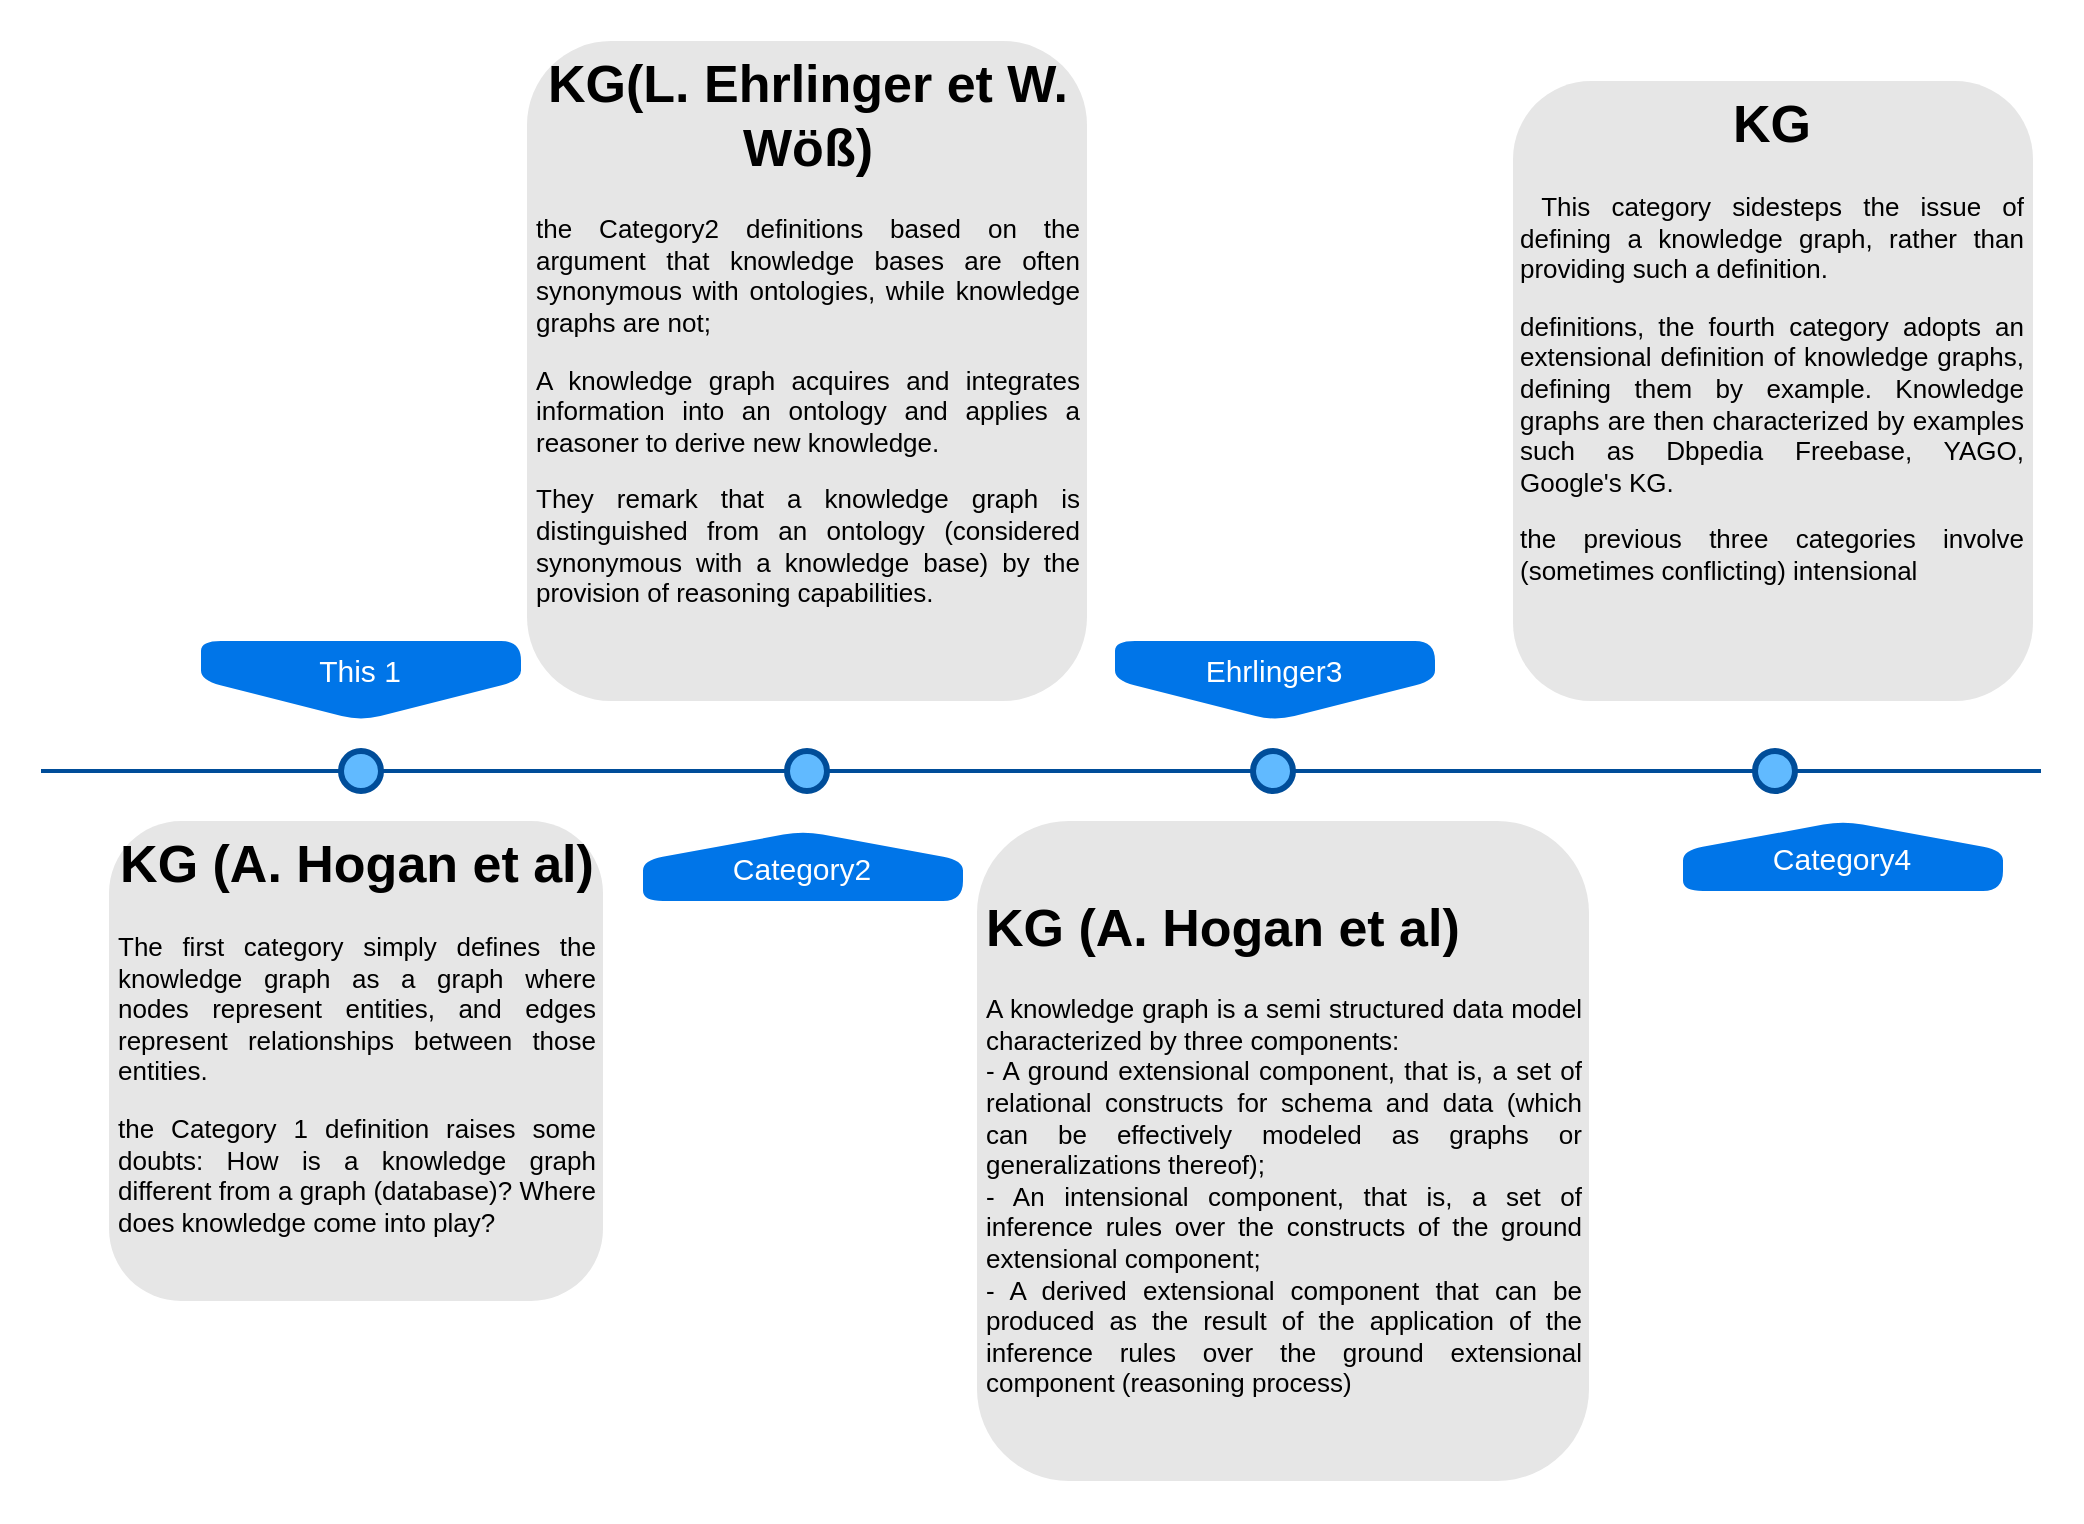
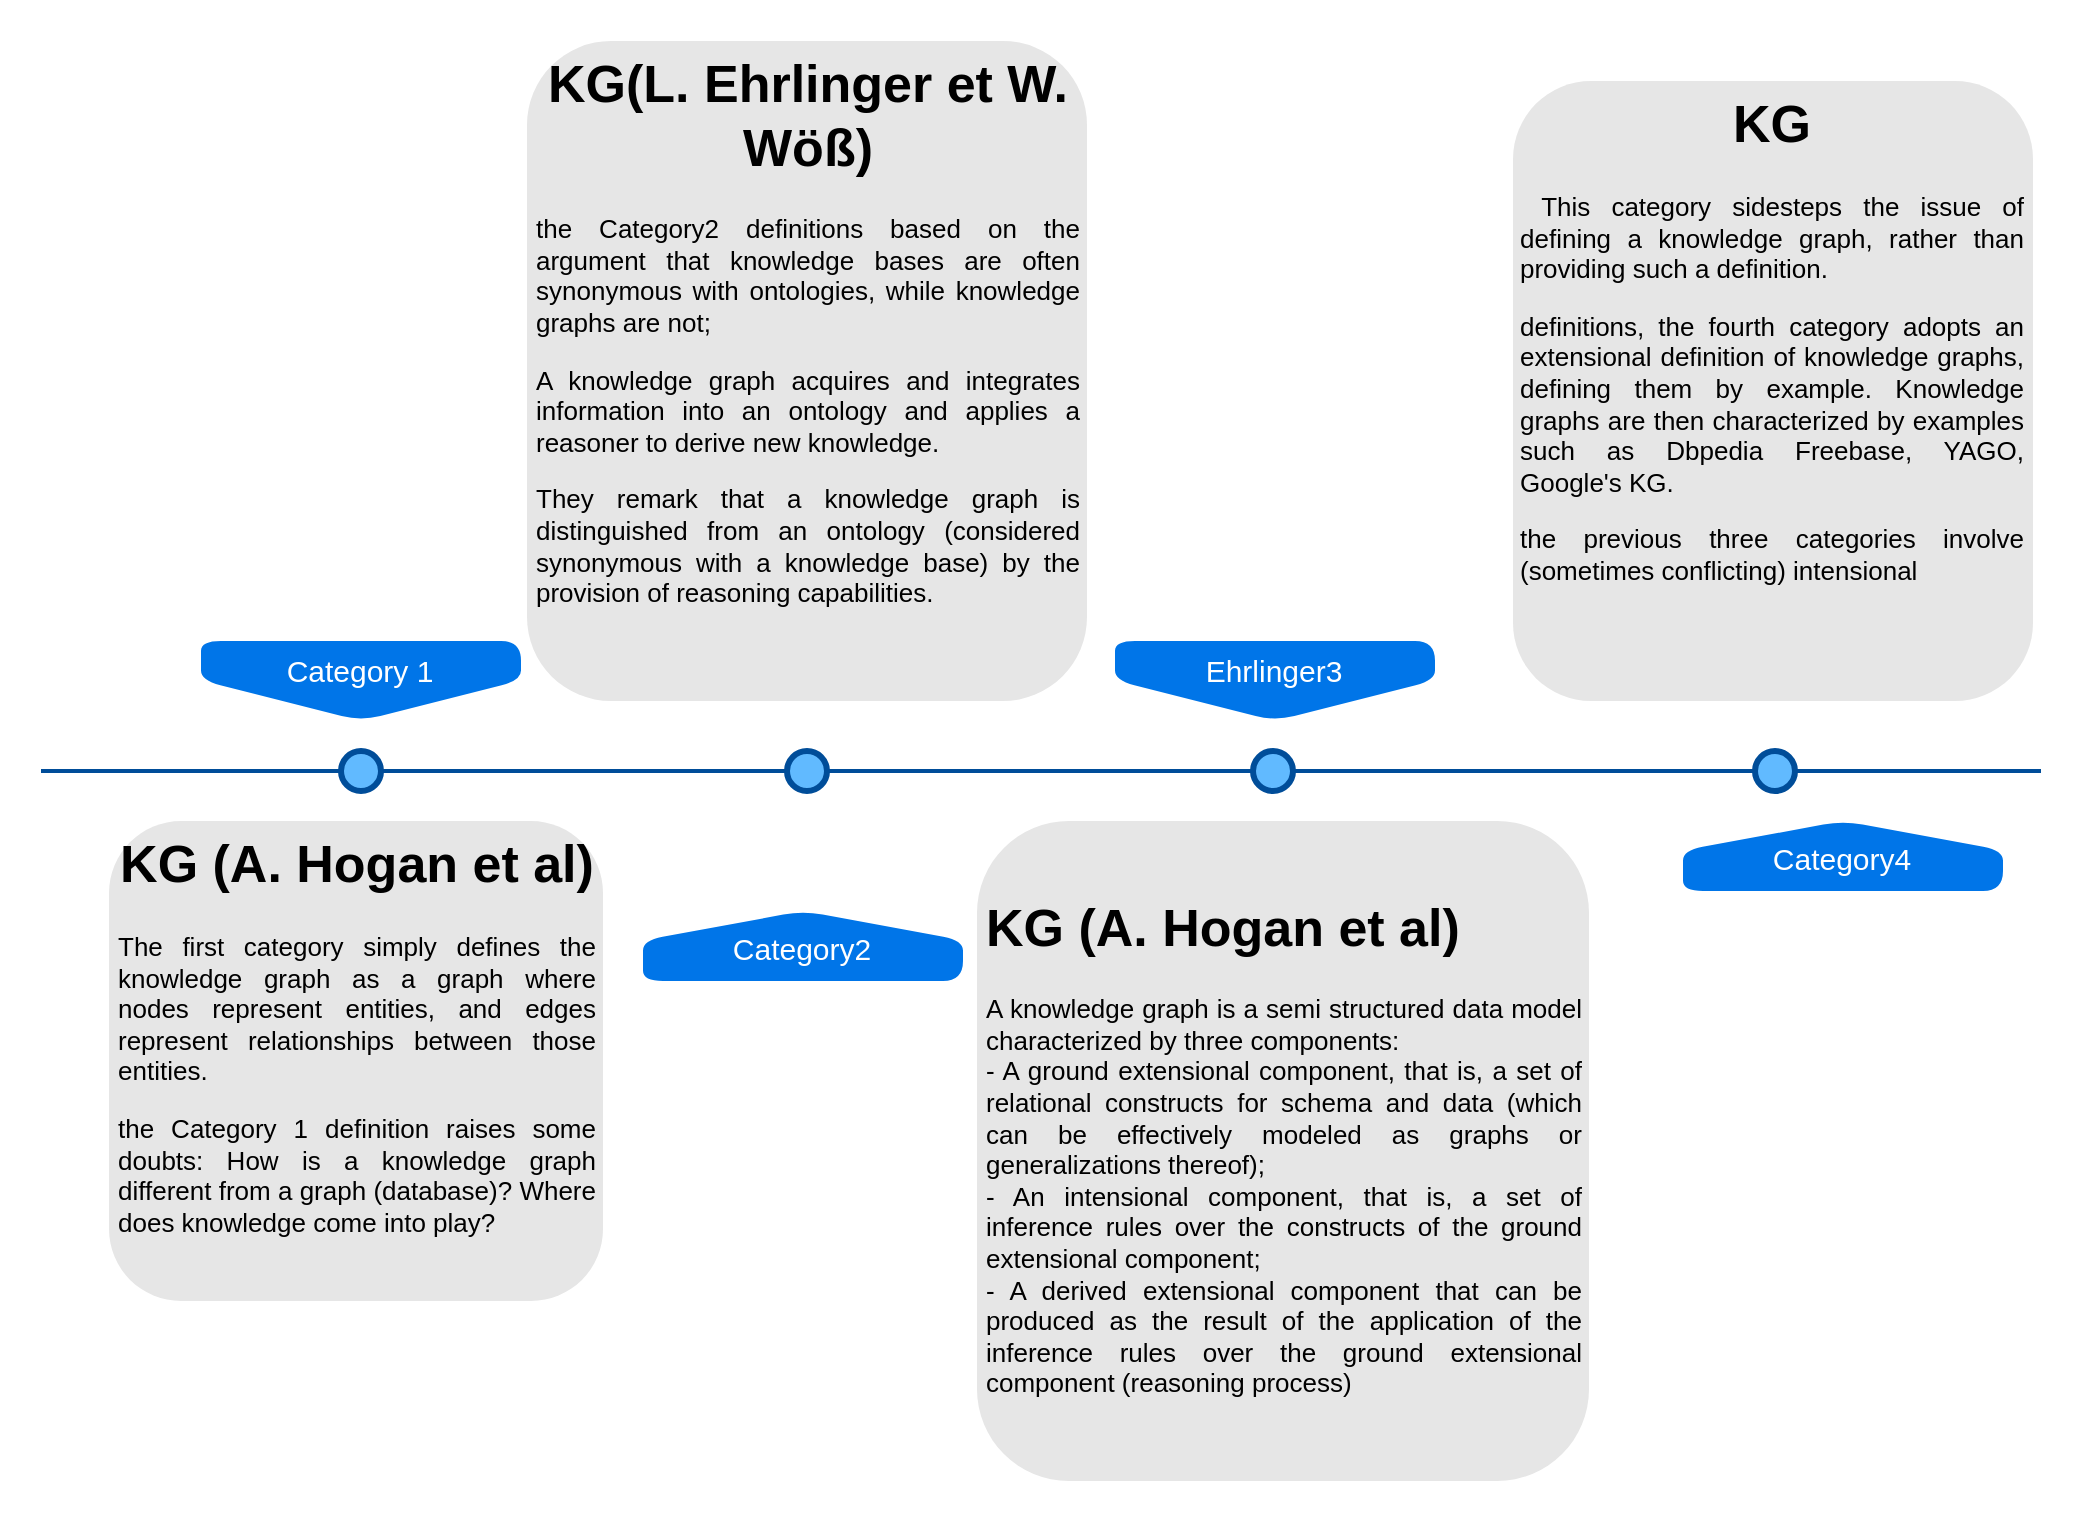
node "This 1": label "This 1" -> "Category 1"
node "Category2": moved (803, 866) -> (803, 946)
